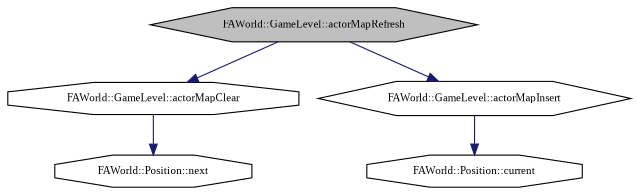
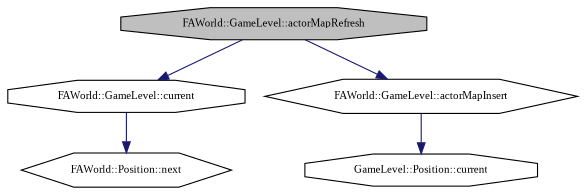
node "FAWorld::GameLevel::actorMapRefresh": shape hexagon -> octagon
node "FAWorld::GameLevel::actorMapClear": label "FAWorld::GameLevel::actorMapClear" -> "FAWorld::GameLevel::current"
node "FAWorld::Position::next": shape octagon -> hexagon
node "FAWorld::Position::current": label "FAWorld::Position::current" -> "GameLevel::Position::current"
